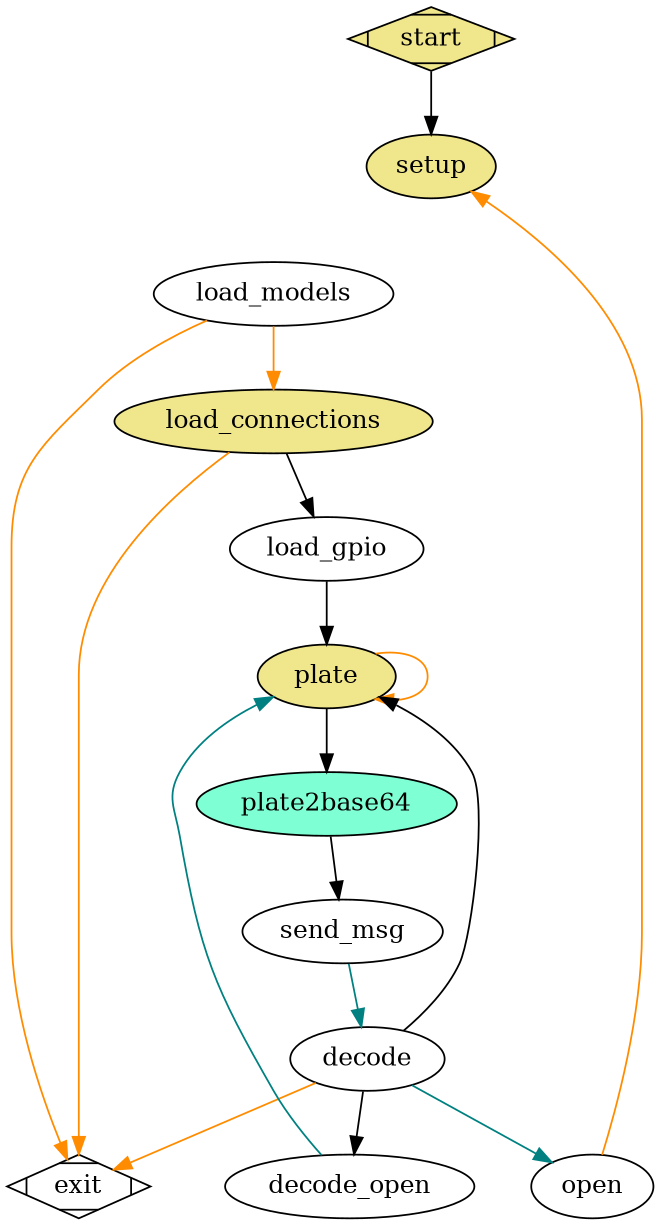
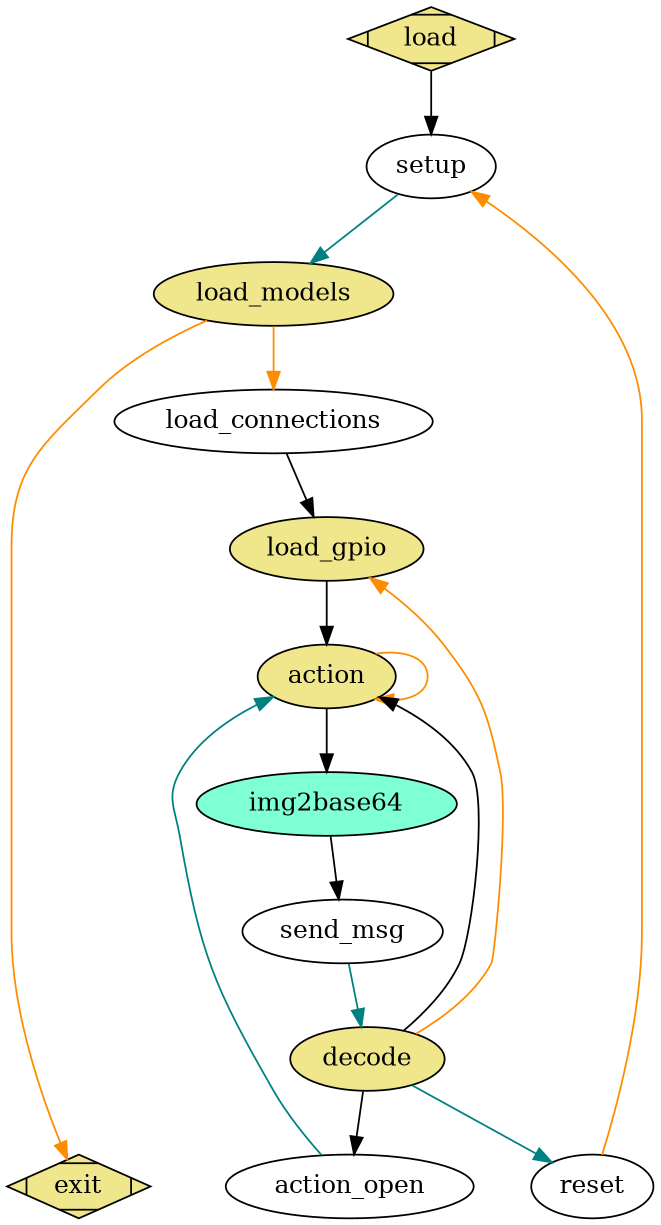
node "start": label "start" -> "load"
node "setup": fillcolor khaki -> white
edge "setup" -> "load_models": added
node "load_models": fillcolor white -> khaki
node "load_connections": fillcolor khaki -> white
node "load_gpio": fillcolor white -> khaki
node "plate": label "plate" -> "action"
edge "load_connections" -> "exit": removed
node "plate2base64": label "plate2base64" -> "img2base64"
node "decode": fillcolor white -> khaki
edge "decode" -> "exit": now "decode" -> "load_gpio"
node "exit": fillcolor white -> khaki
node "decode_open": label "decode_open" -> "action_open"
node "open": label "open" -> "reset"
